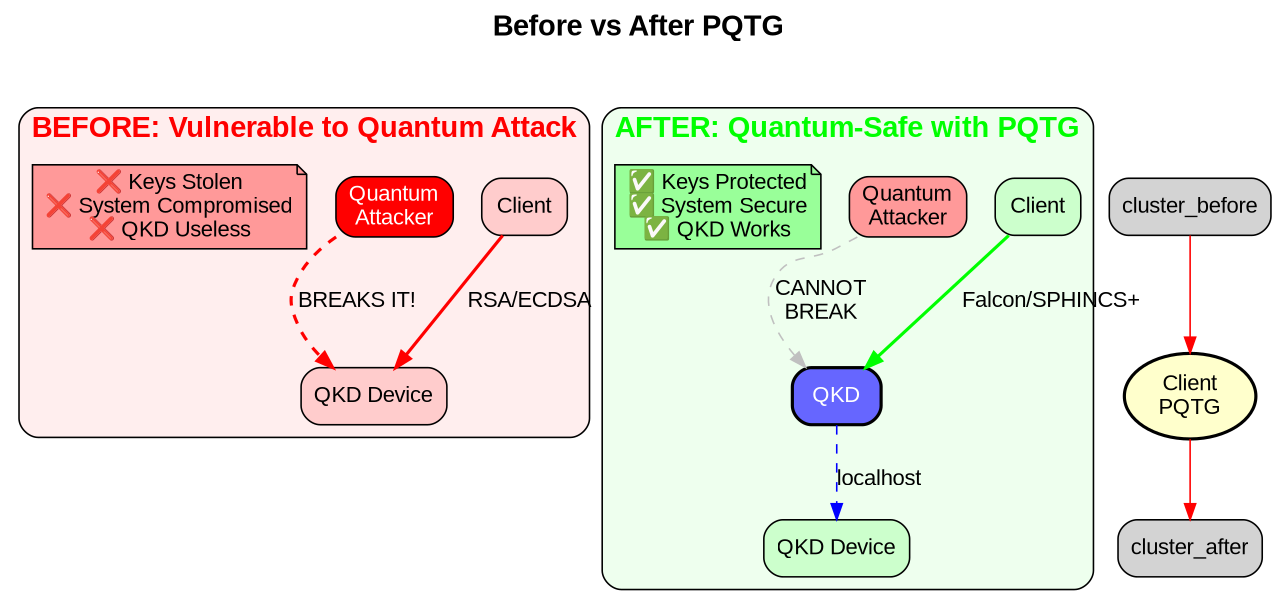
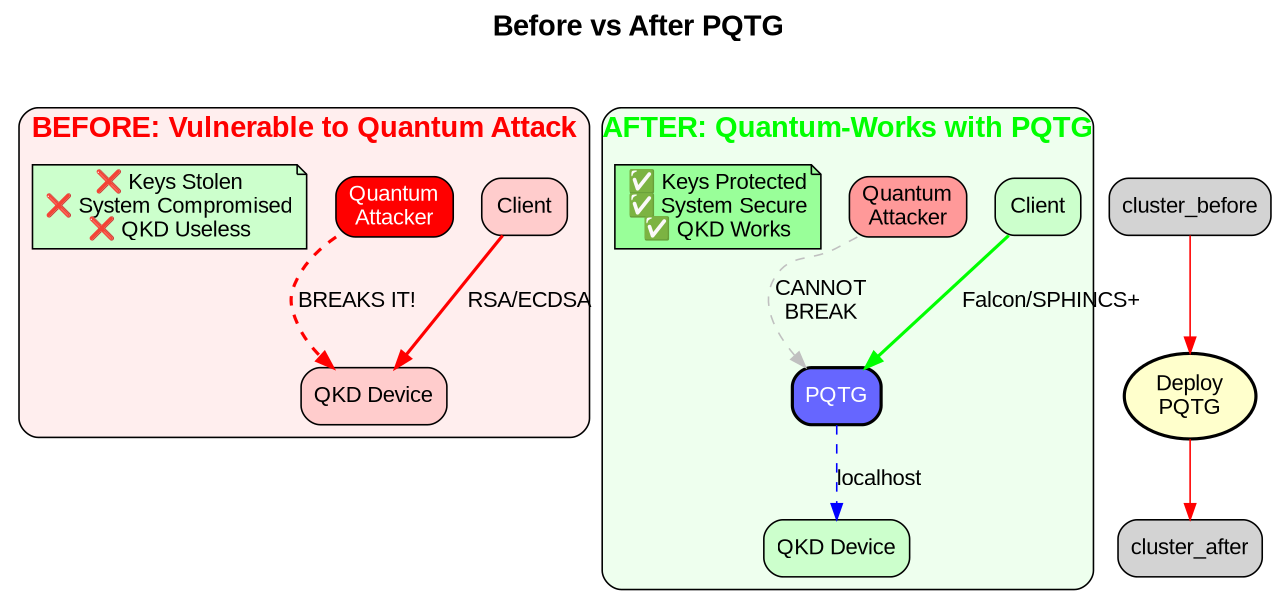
cluster "AFTER: Quantum-Safe with PQTG": label "AFTER: Quantum-Safe with PQTG" -> "AFTER: Quantum-Works with PQTG"
node "❌ Keys Stolen ❌ System Compromised ❌ QKD Useless": fillcolor #ff9999 -> #ccffcc
node "QKD": label "QKD" -> "PQTG"
node "Client PQTG": label "Client PQTG" -> "Deploy PQTG"
